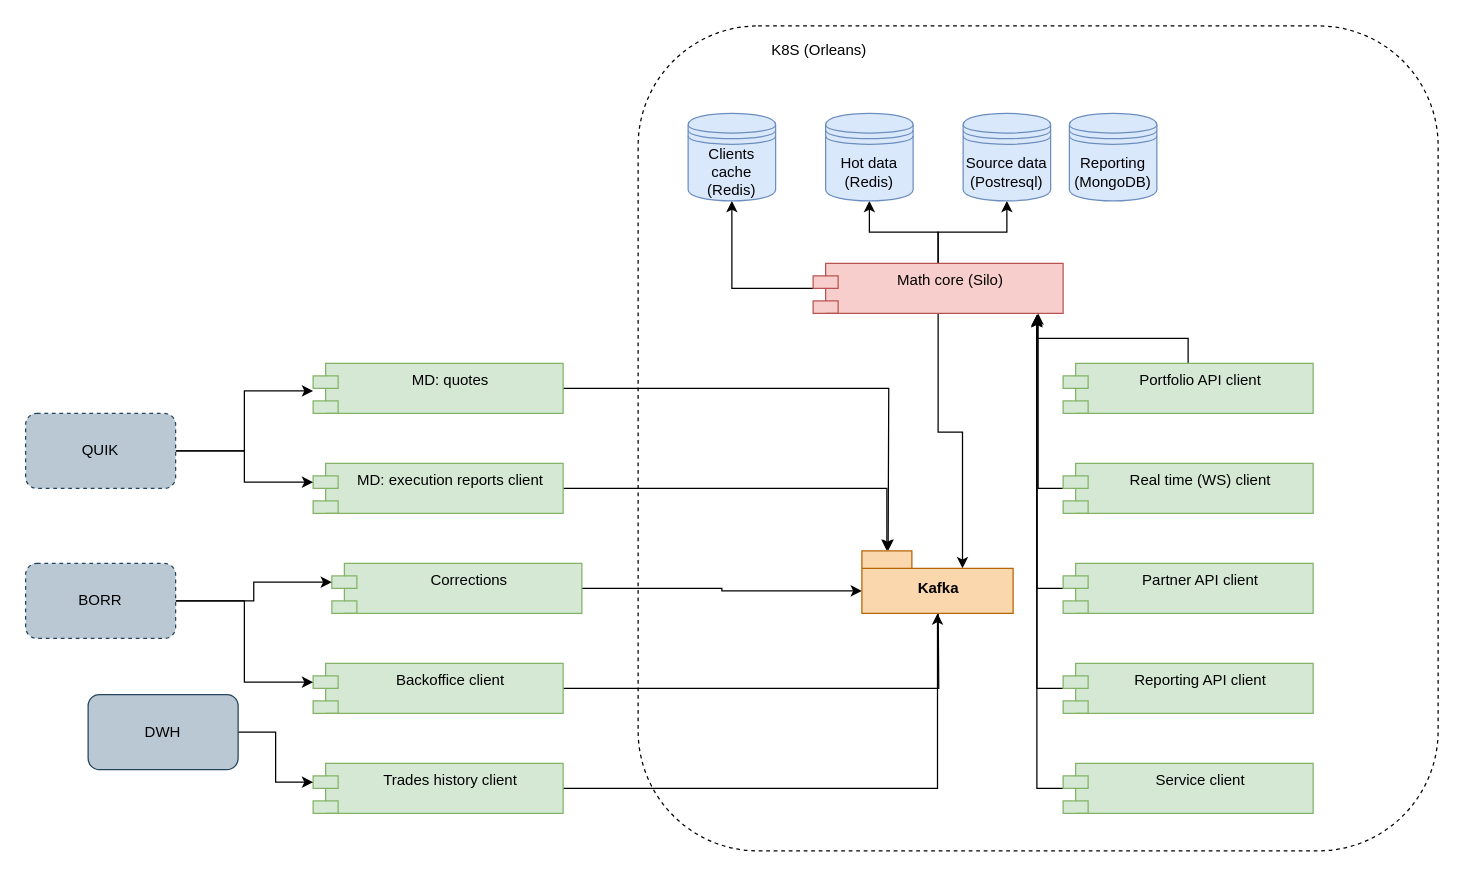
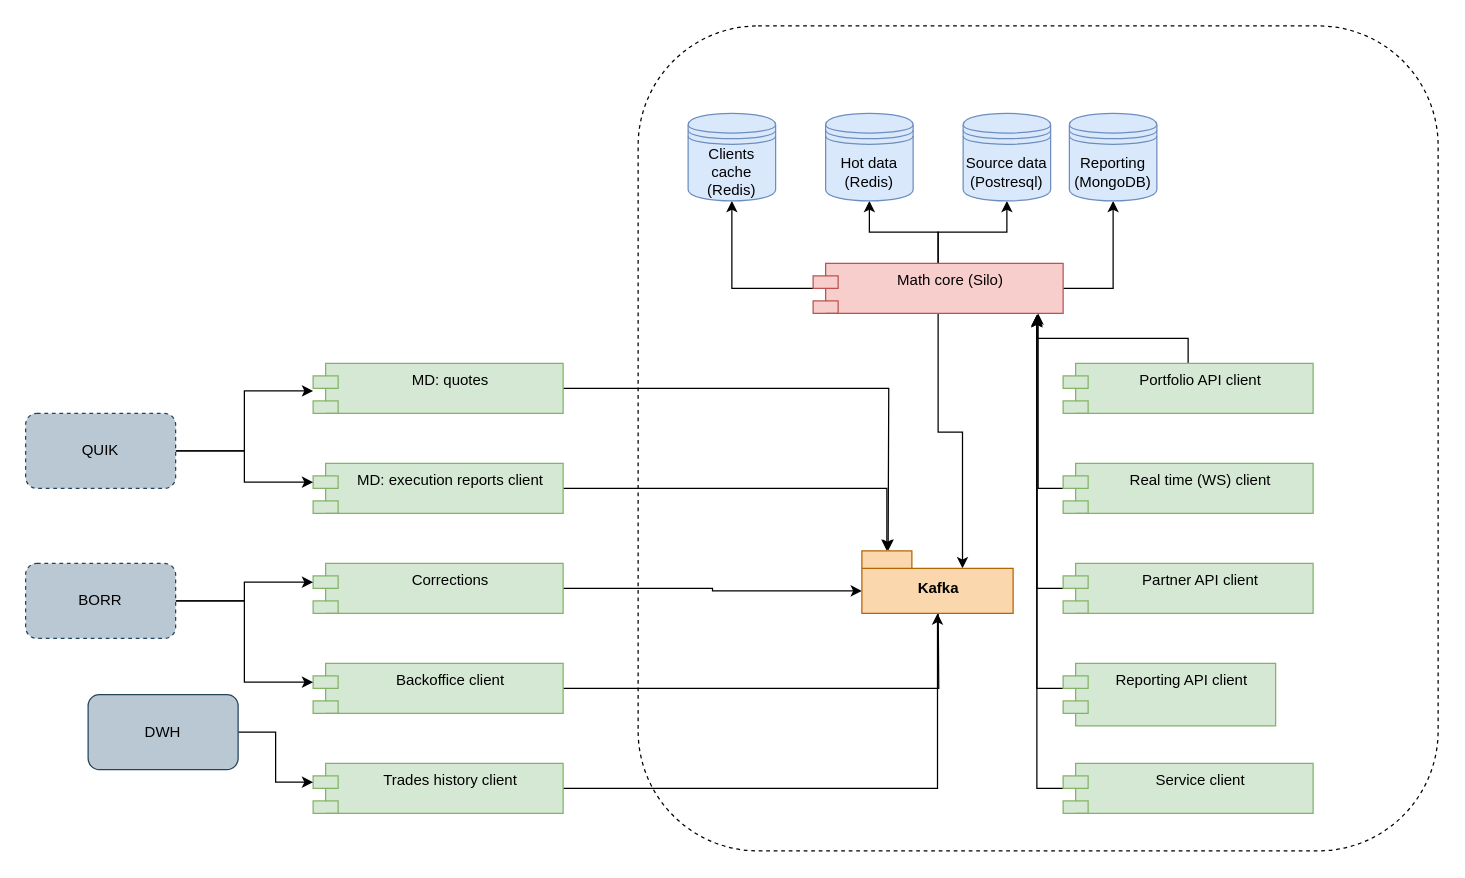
node "K8S (Orleans)": removed
edge "Math core (Silo)" -> "Reporting (MongoDB)": added
node "Corrections": moved (457, 588) -> (438, 588)
node "Reporting API client": size 250x50 -> 213x63
